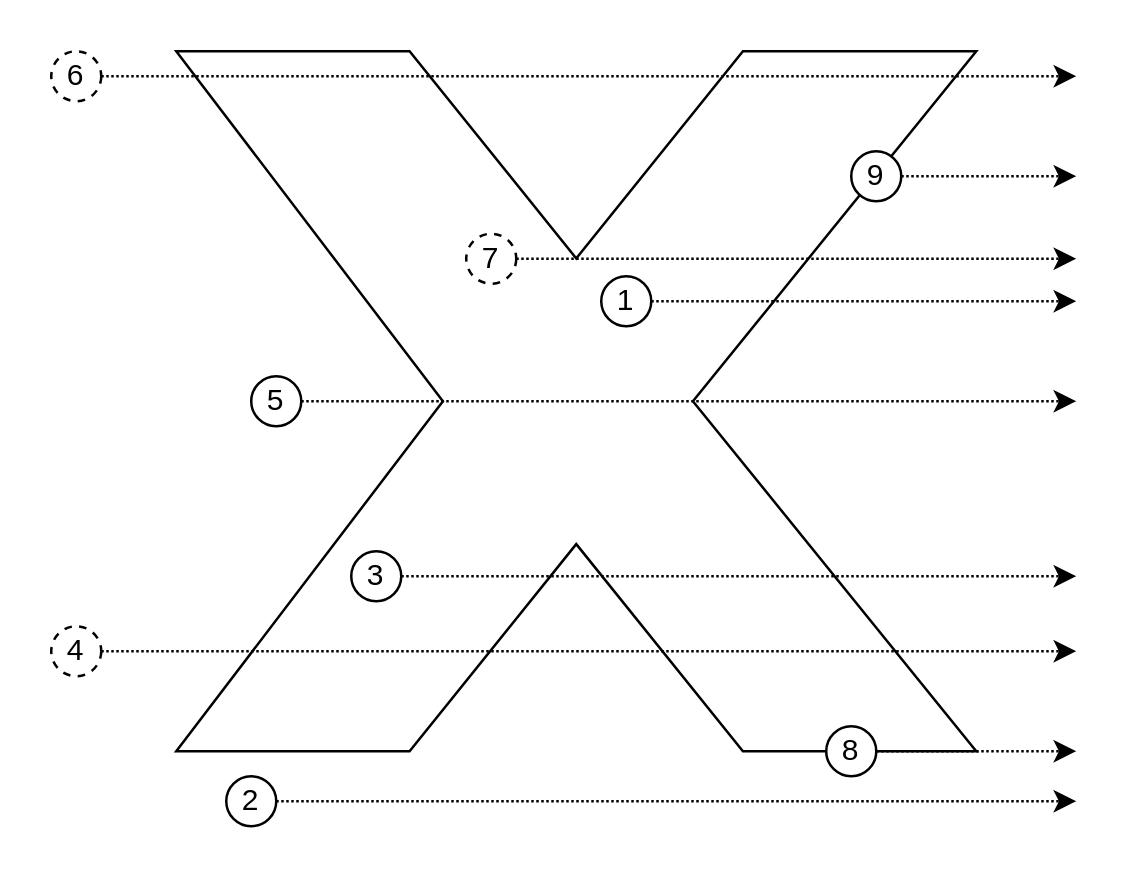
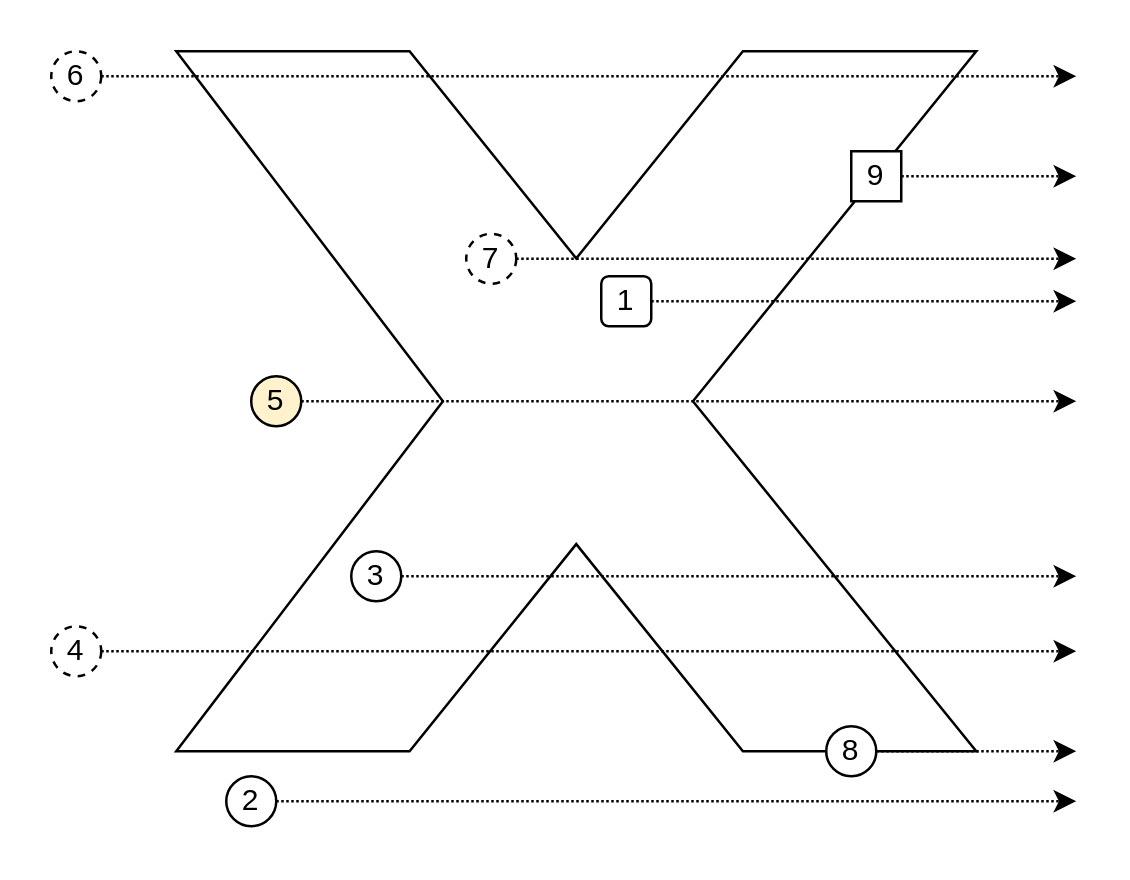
node "9": shape ellipse -> rectangle
node "1": shape ellipse -> rounded rectangle
node "5": fillcolor #ffffff -> #fff2cc
